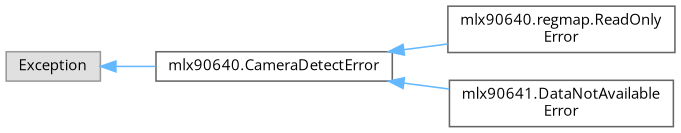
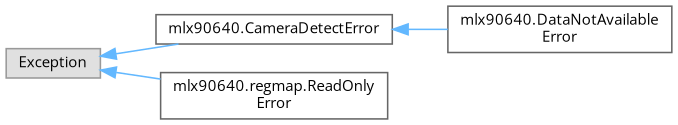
edge "mlx90640.regmap.ReadOnly Error" -> "mlx90640.CameraDetectError": now "mlx90640.regmap.ReadOnly Error" -> "Exception"
node "mlx90641.DataNotAvailable Error": label "mlx90641.DataNotAvailable Error" -> "mlx90640.DataNotAvailable Error"
